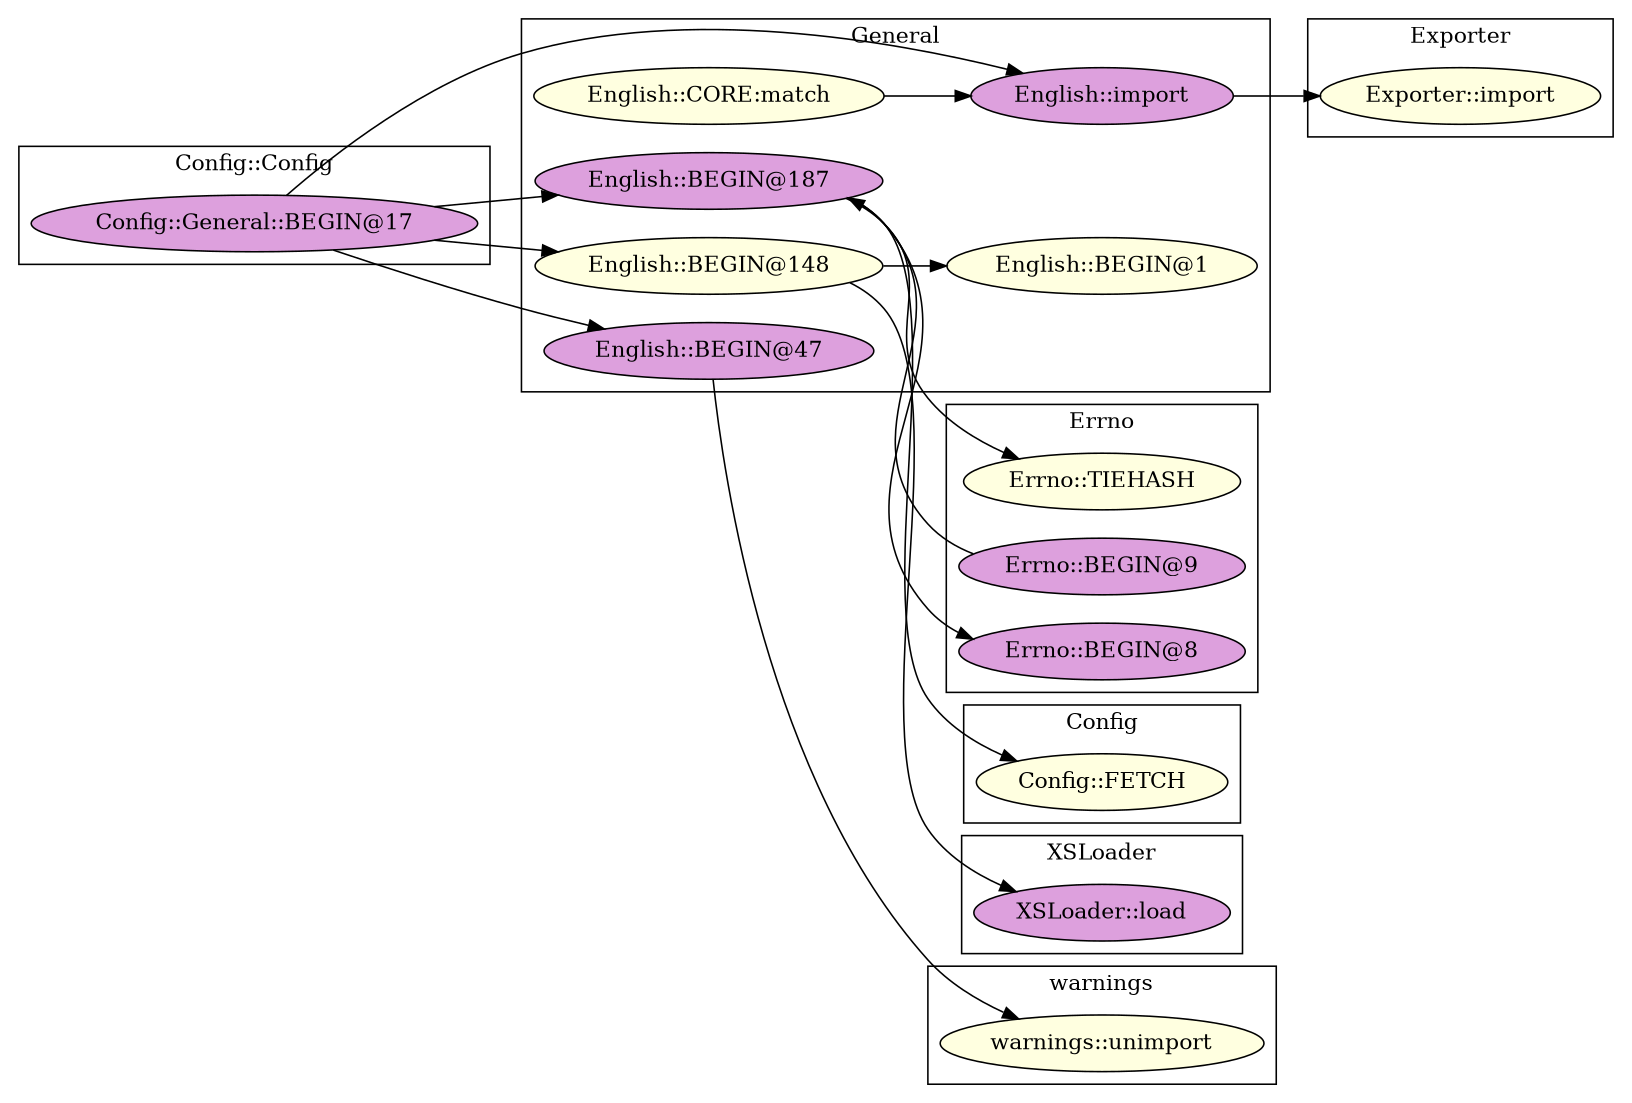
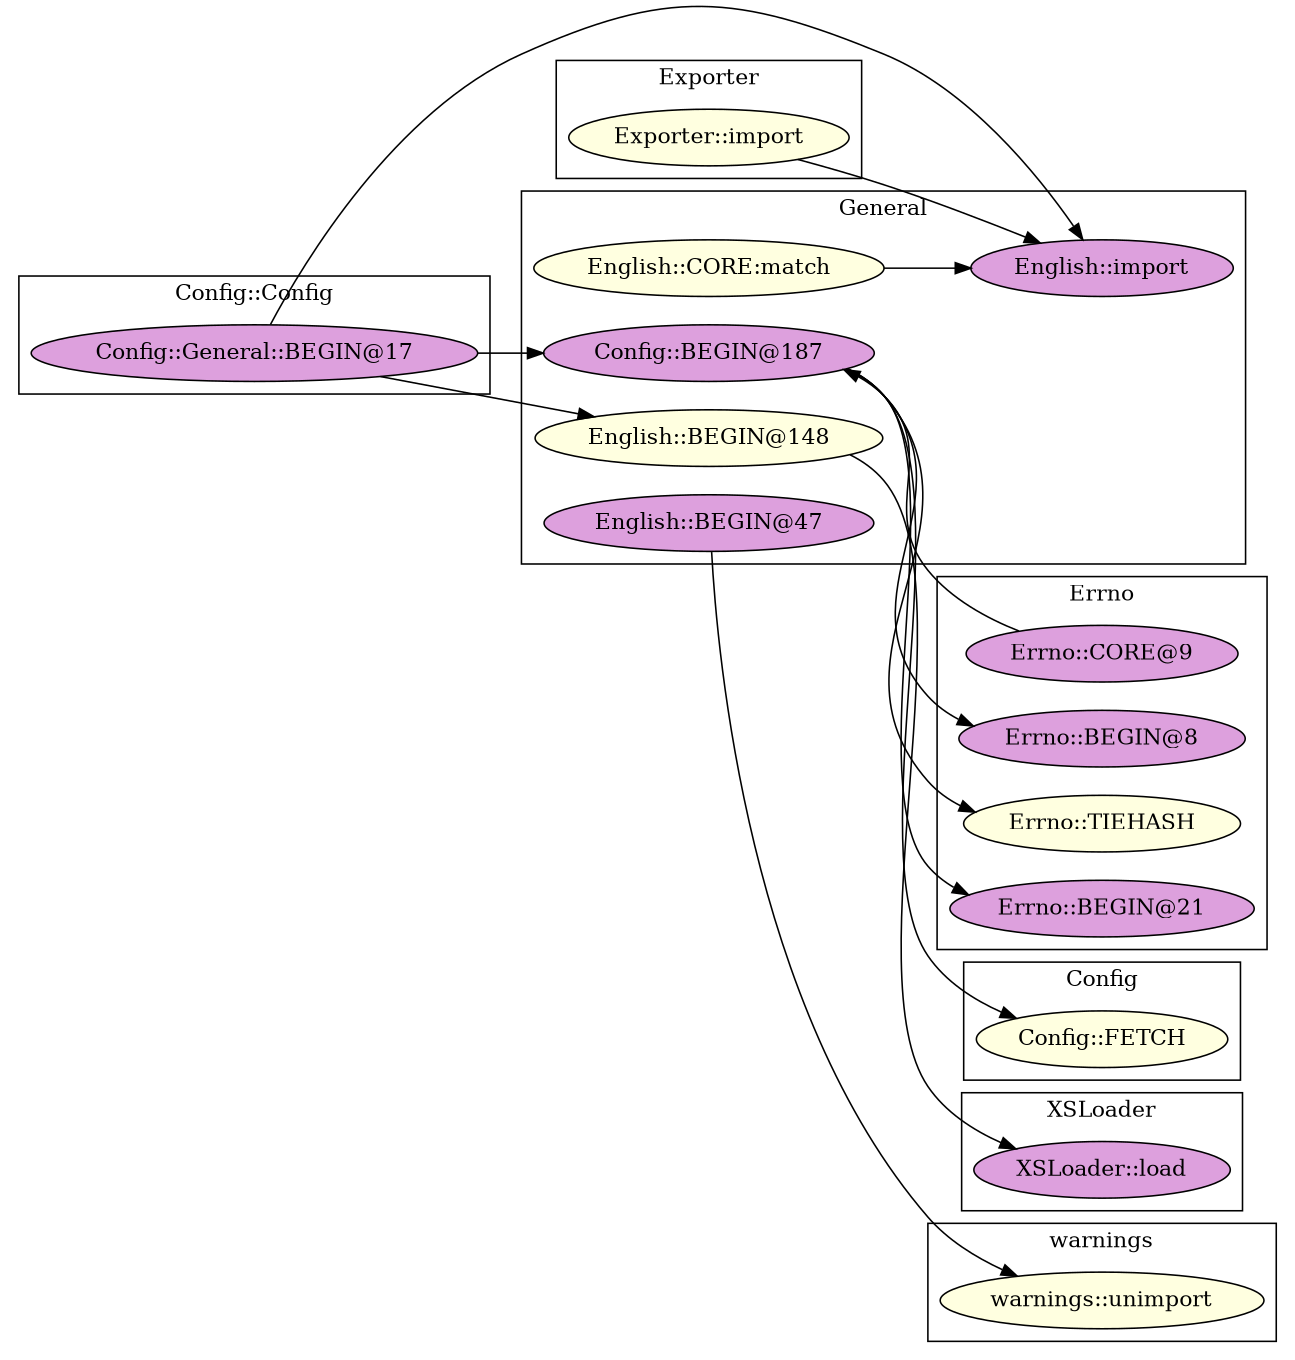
edge "English::import" -> "Exporter::import": reversed
node "English::BEGIN@187": label "English::BEGIN@187" -> "Config::BEGIN@187"
node "English::BEGIN@1": removed
edge "Config::General::BEGIN@17" -> "English::BEGIN@47": removed
node "Errno::BEGIN@9": label "Errno::BEGIN@9" -> "Errno::CORE@9"
node "Errno::BEGIN@21": added
